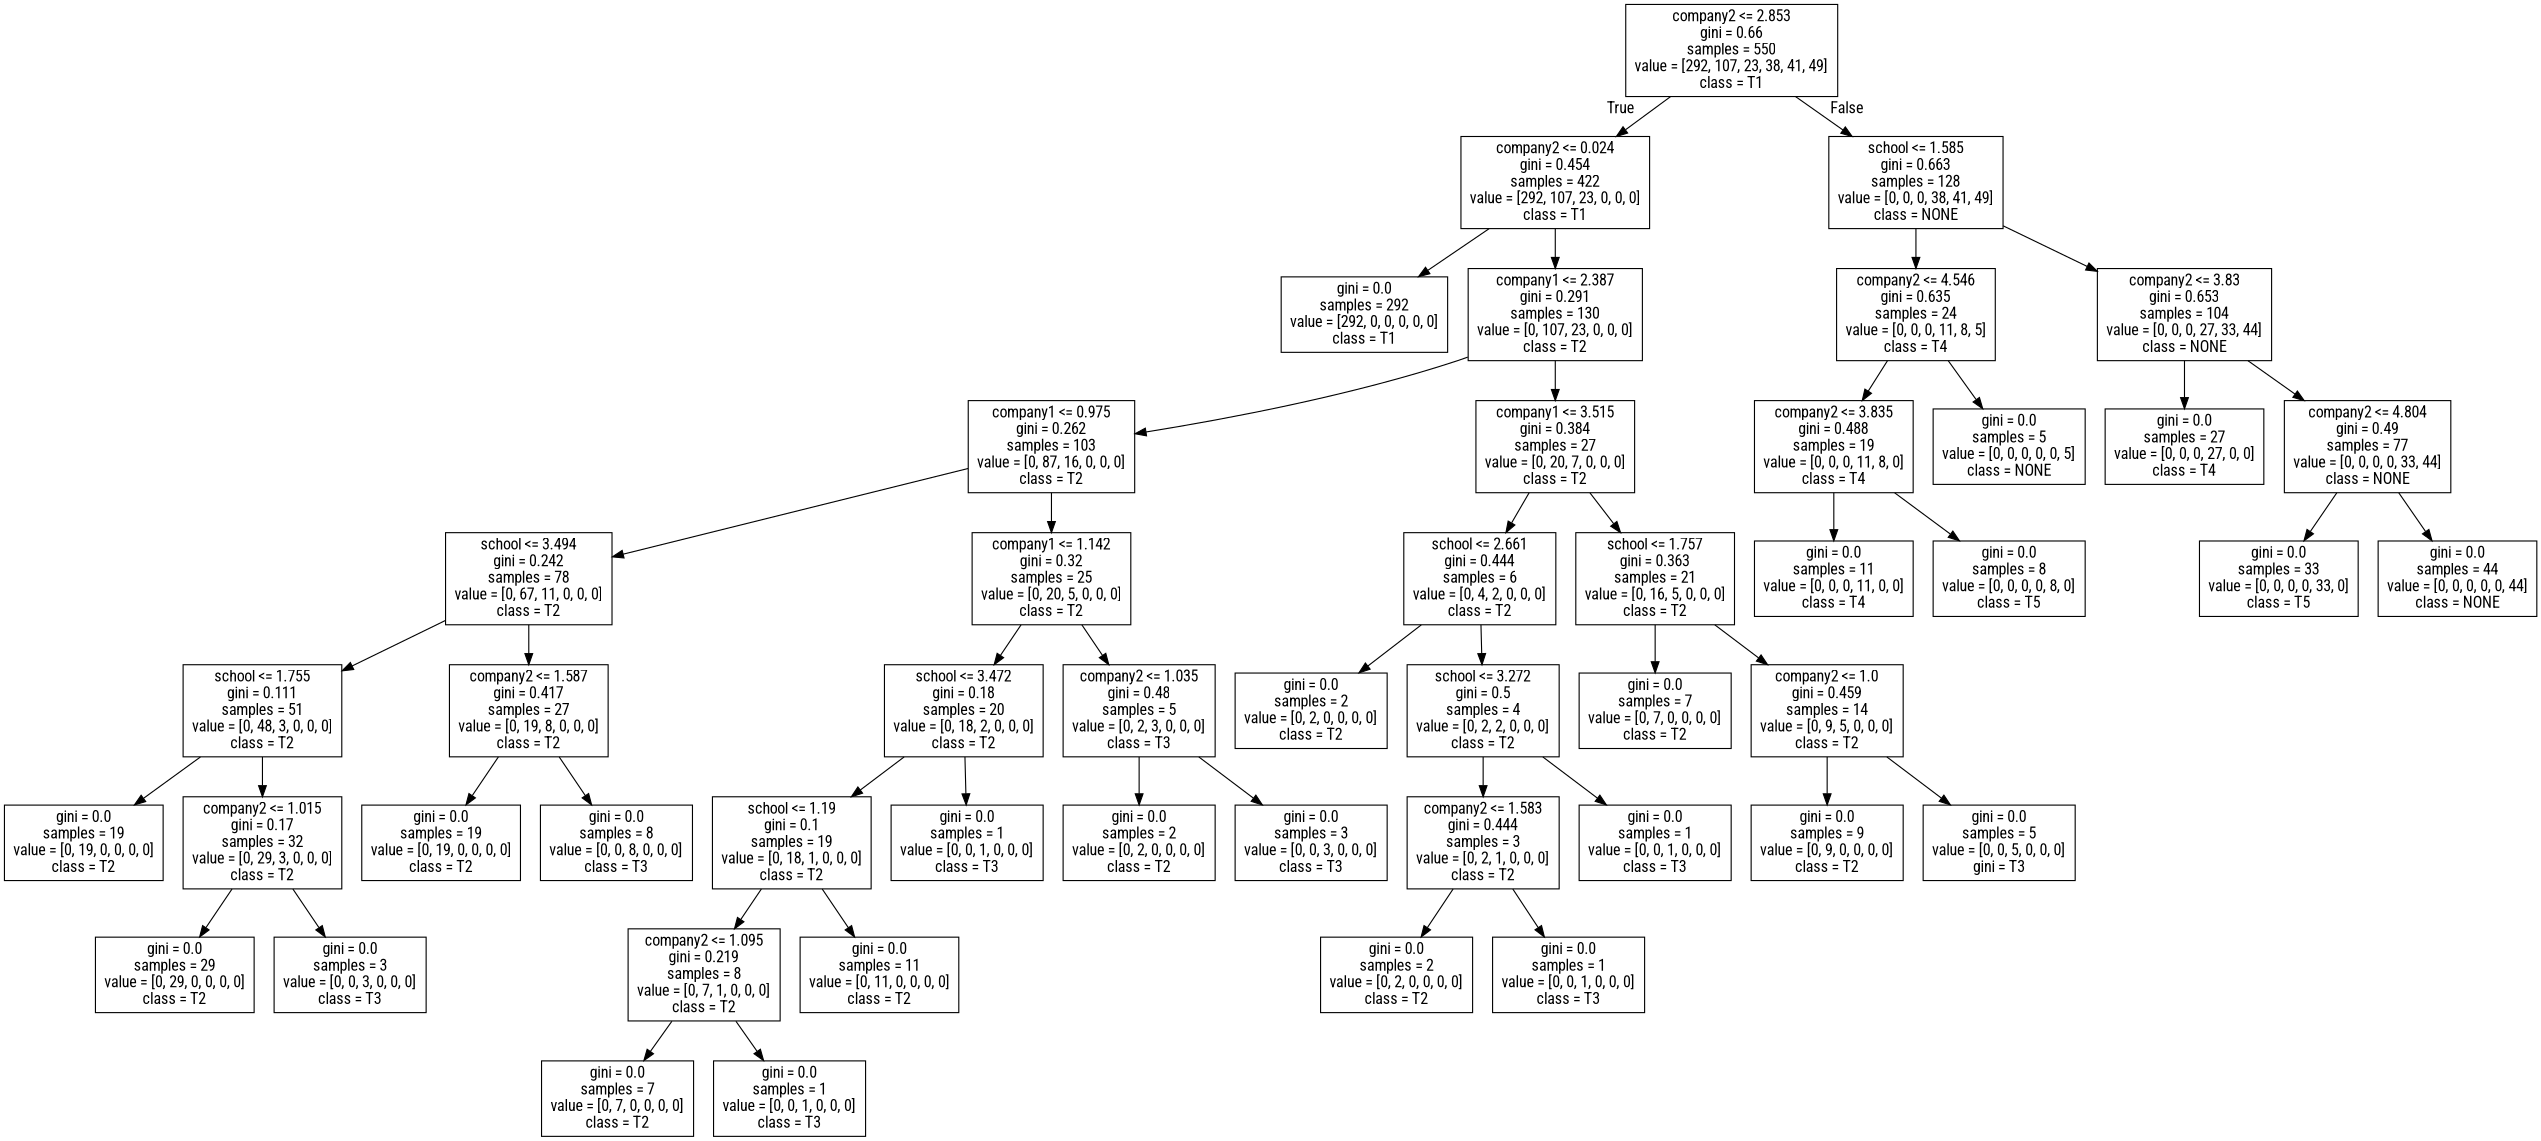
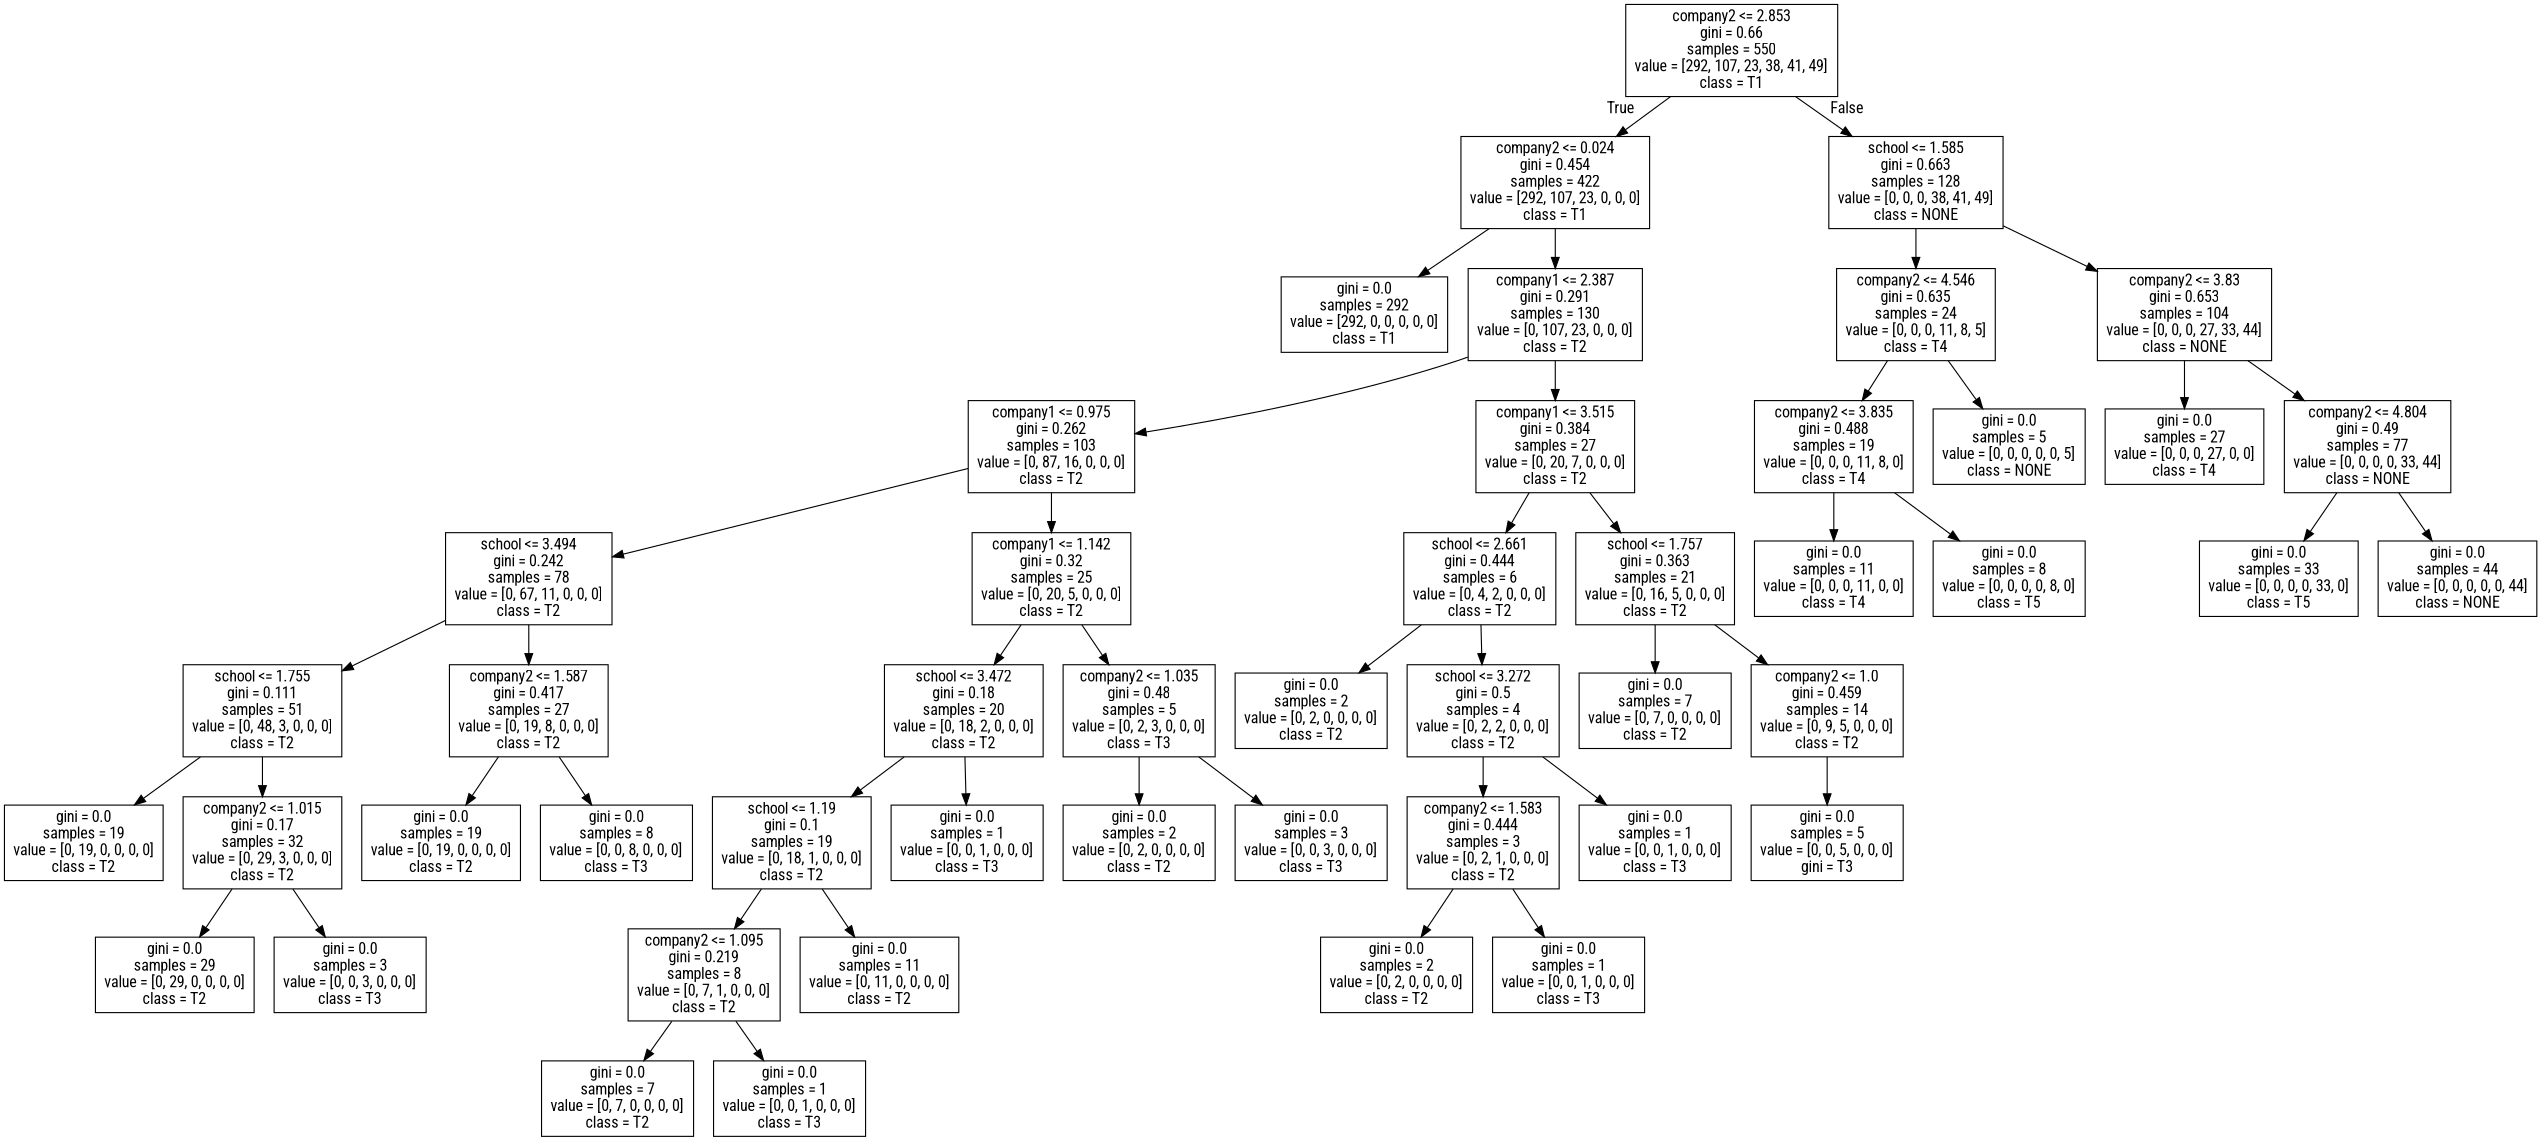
node "gini = 0.0 samples = 9 value = [0, 9, 0, 0, 0, 0] class = T2": removed
